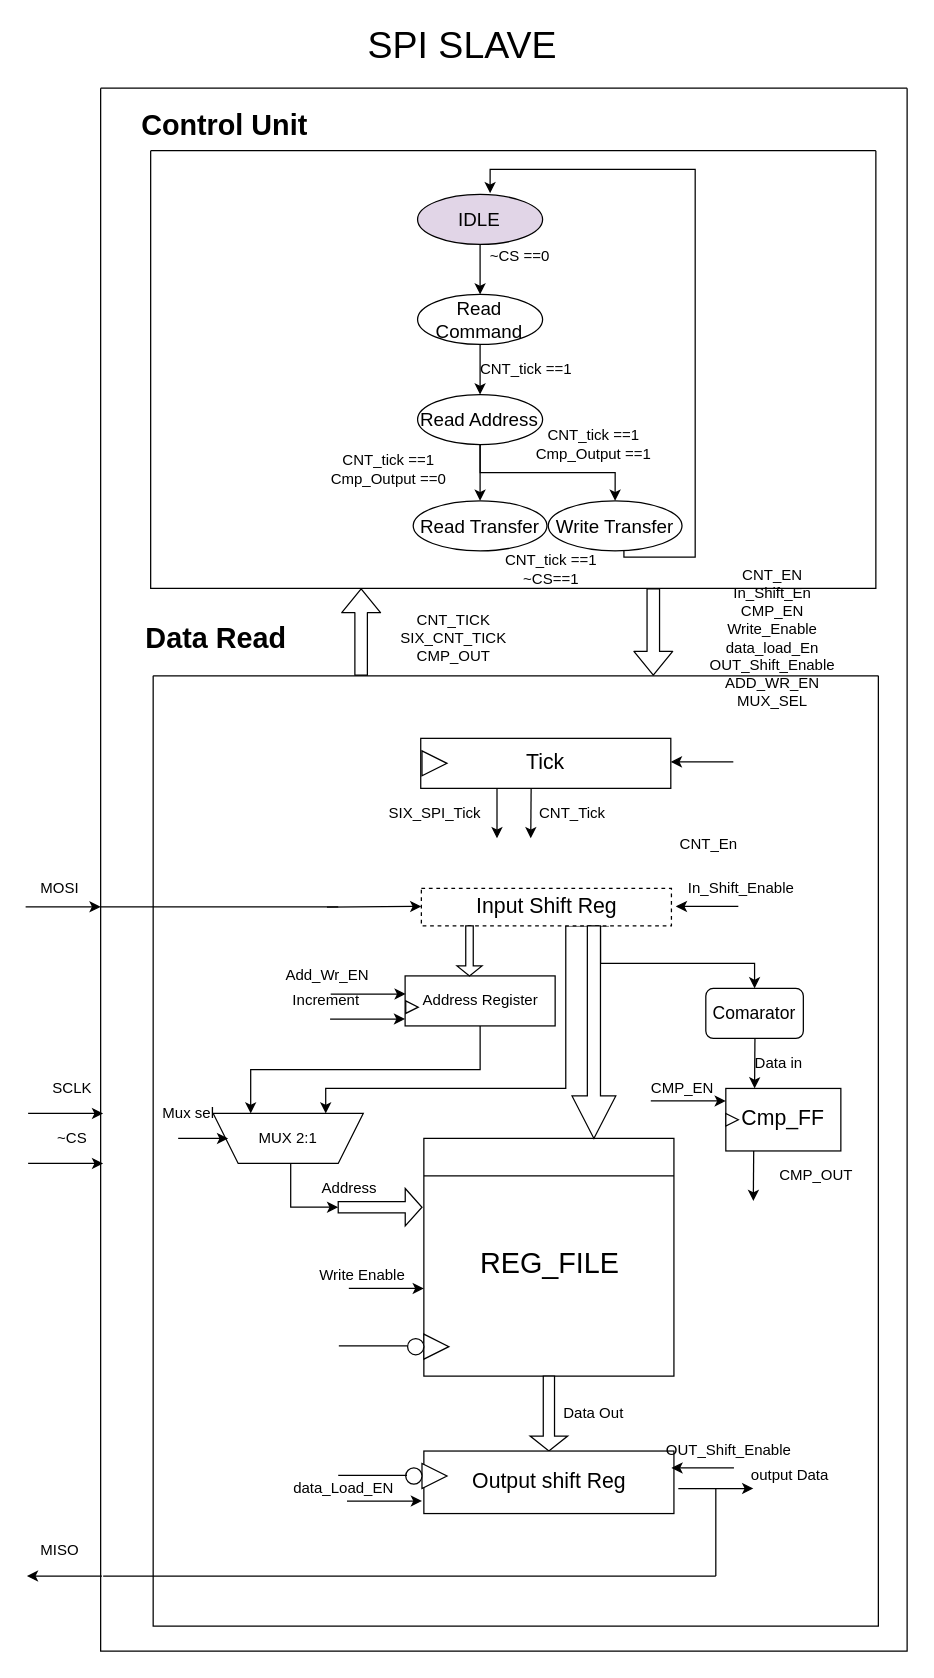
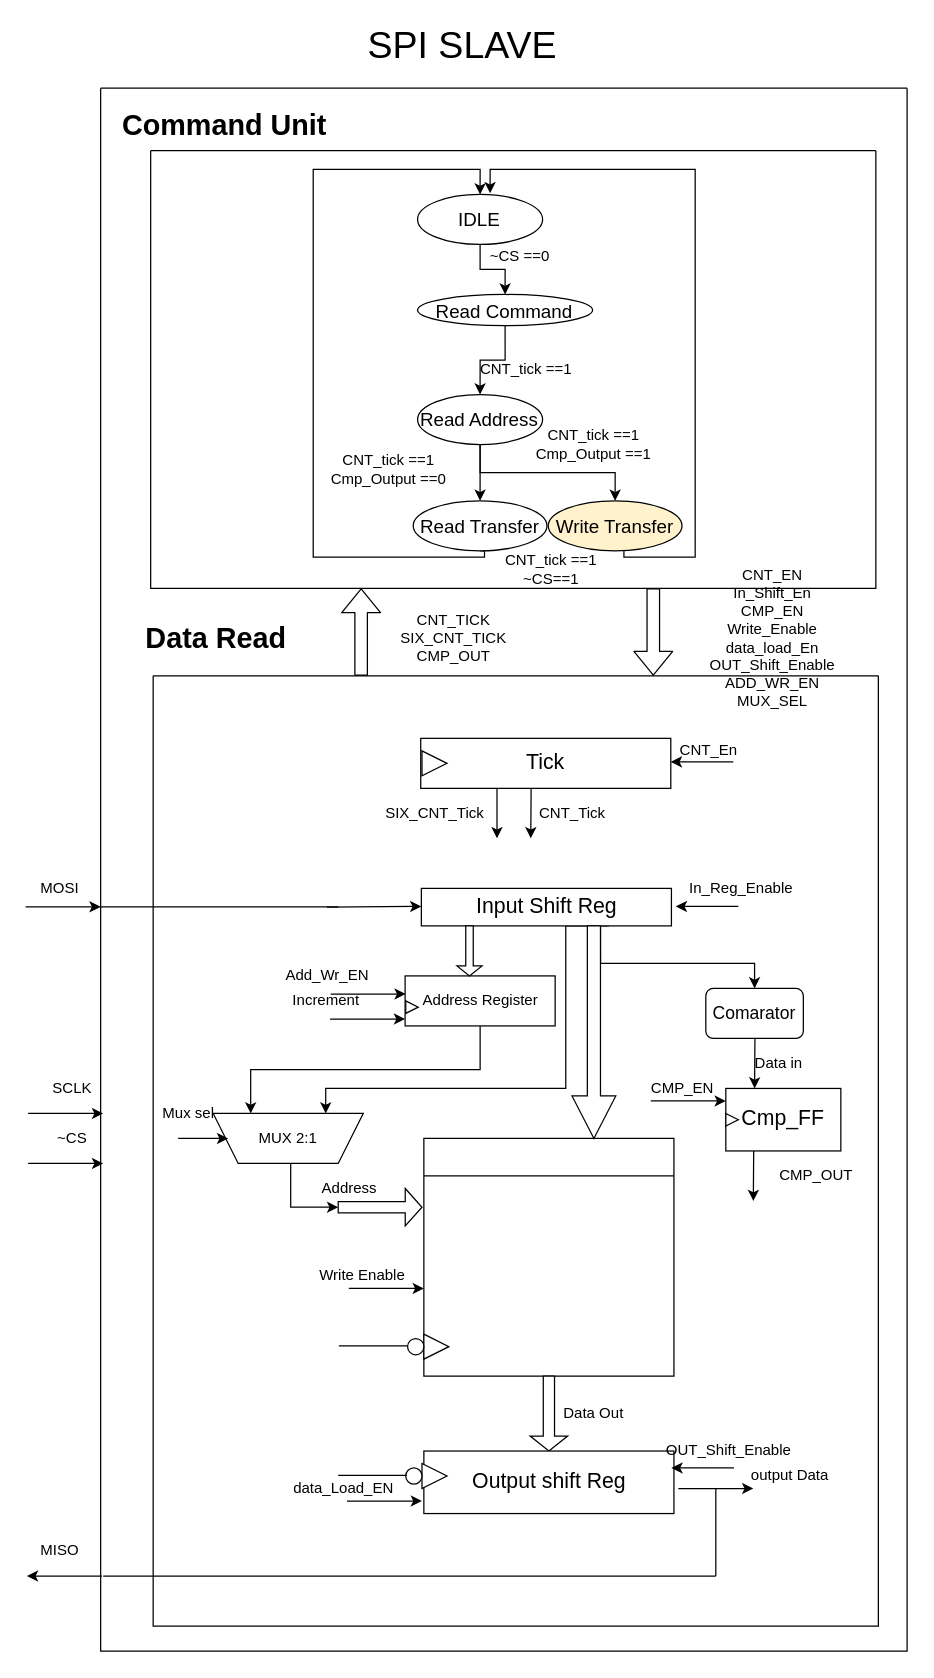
node "Control Unit": label "Control Unit" -> "Command Unit"
node "IDLE": fillcolor #e1d5e7 -> #ffffff
node "Read Command": size 125x50 -> 175x31
edge "Read Transfer" -> "IDLE": added
node "Write Transfer": fillcolor #ffffff -> #fff2cc
node "SIX_SPI_Tick": label "SIX_SPI_Tick" -> "SIX_CNT_Tick"
node "CNT_En": moved (708, 844) -> (708, 751)
node "In_Shift_Enable": label "In_Shift_Enable" -> "In_Reg_Enable"
node "Input Shift Reg": style dashed -> solid
node "REG_FILE": removed
